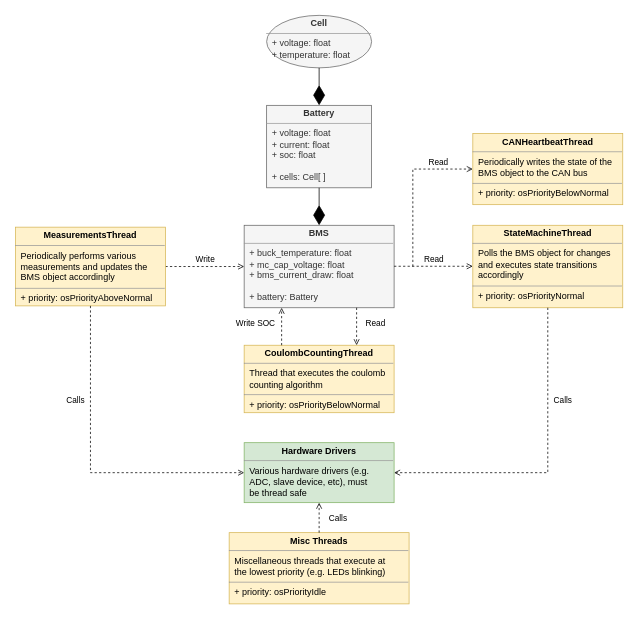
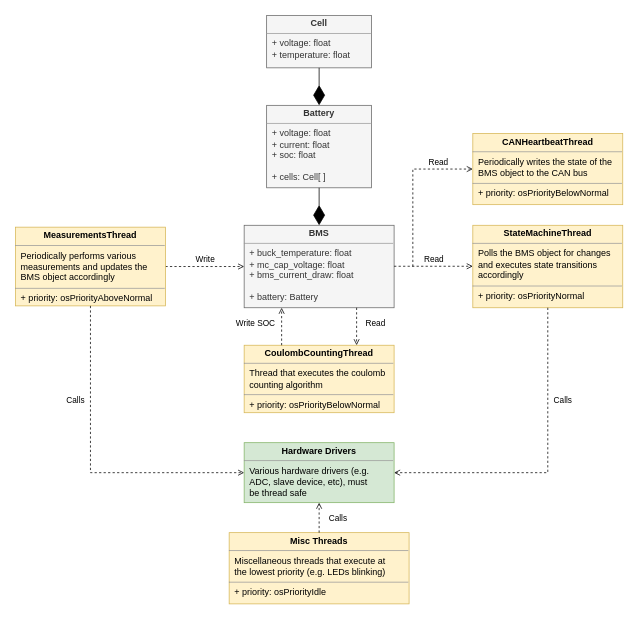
node "Cell + voltage: float + temperature: float": shape ellipse -> rectangle
